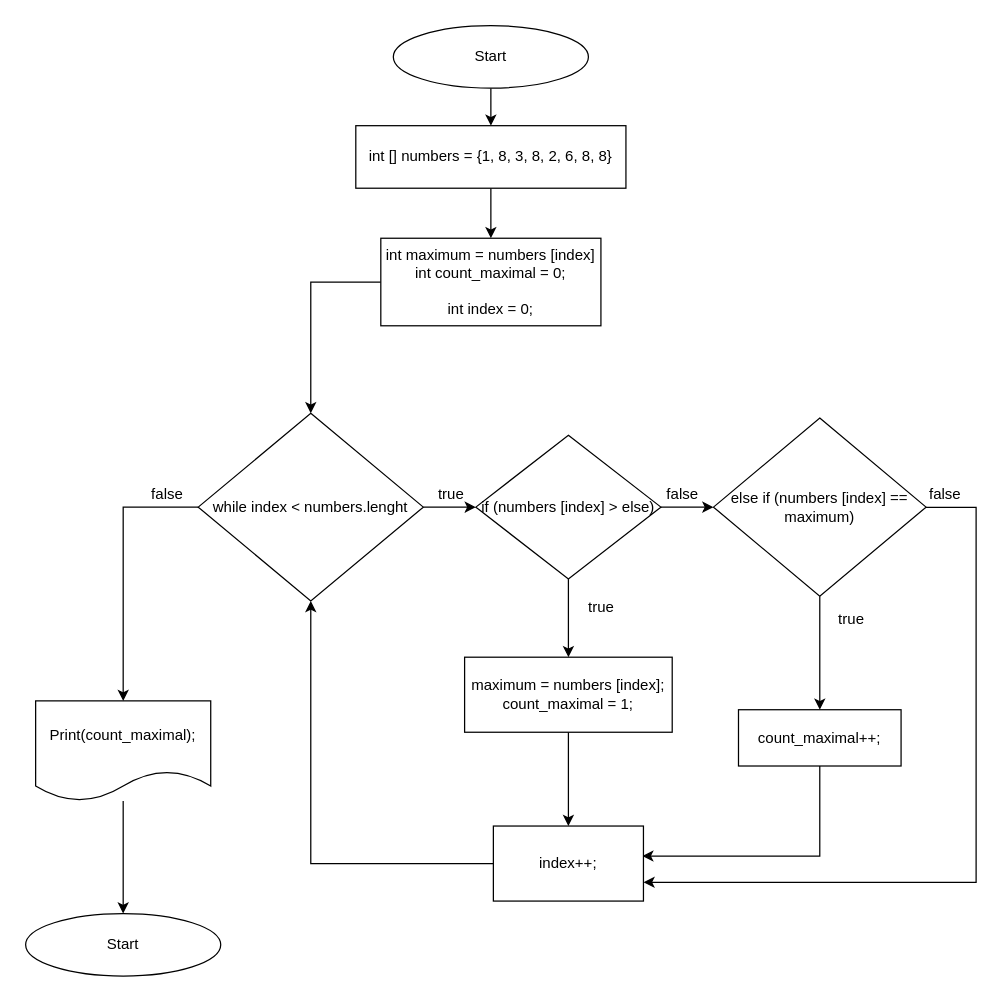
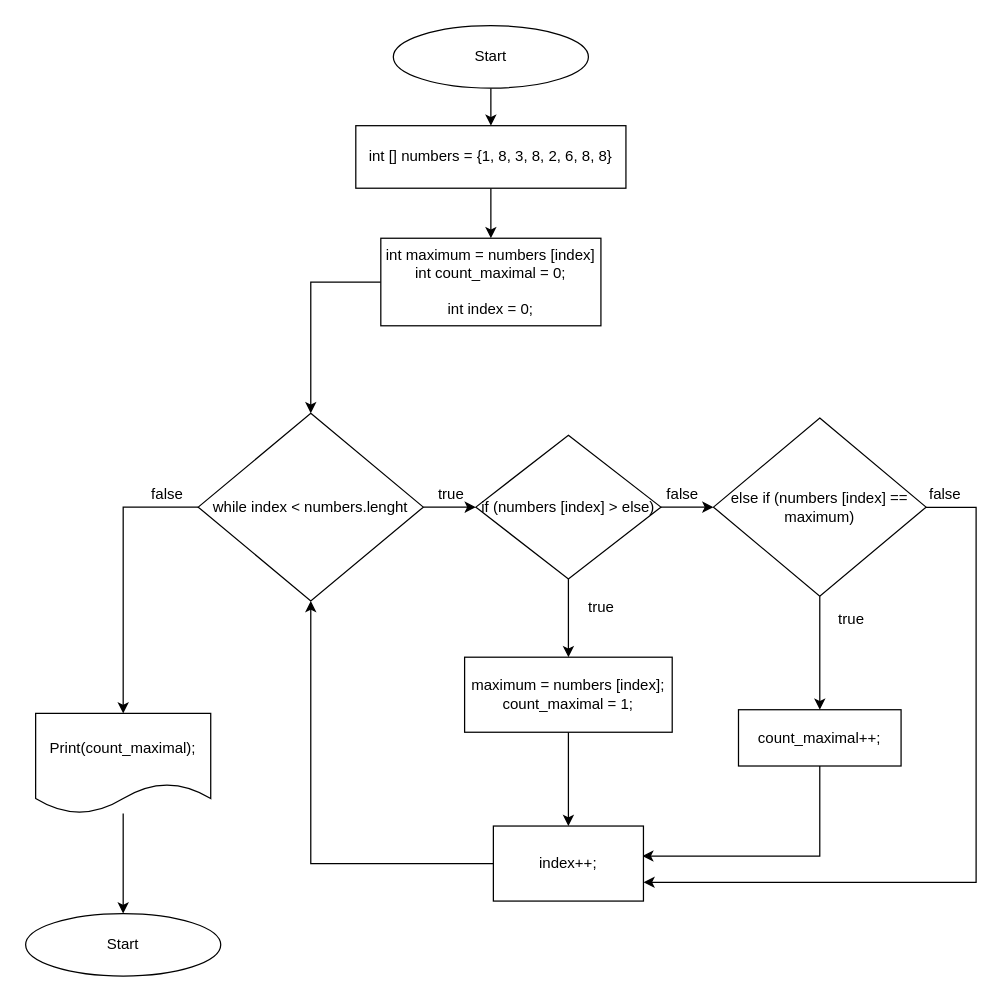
node "Print(count_maximal);": moved (123, 751) -> (123, 763)
